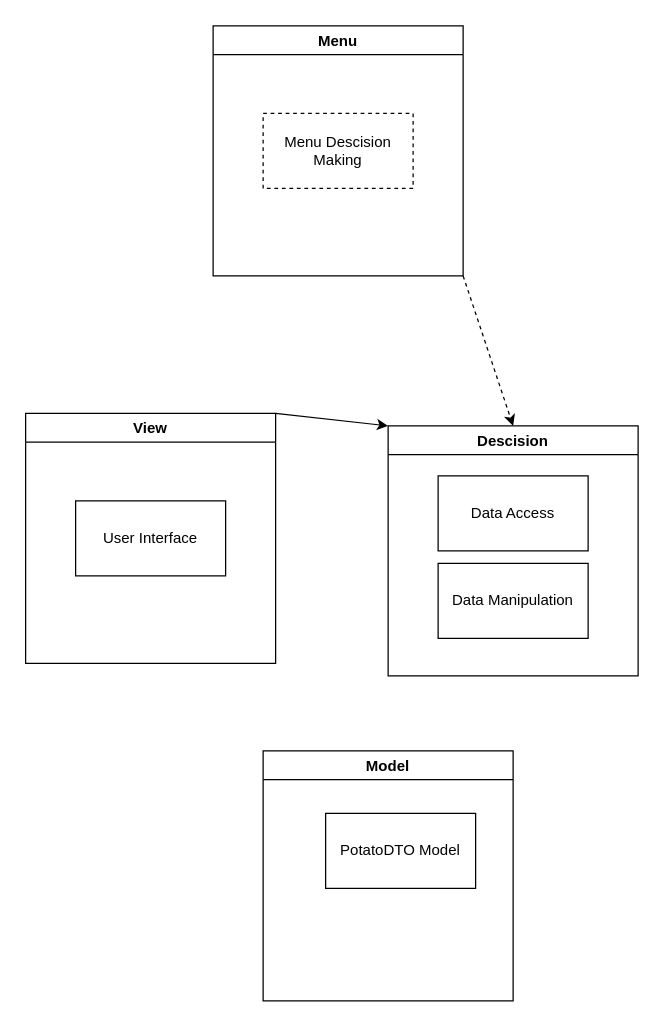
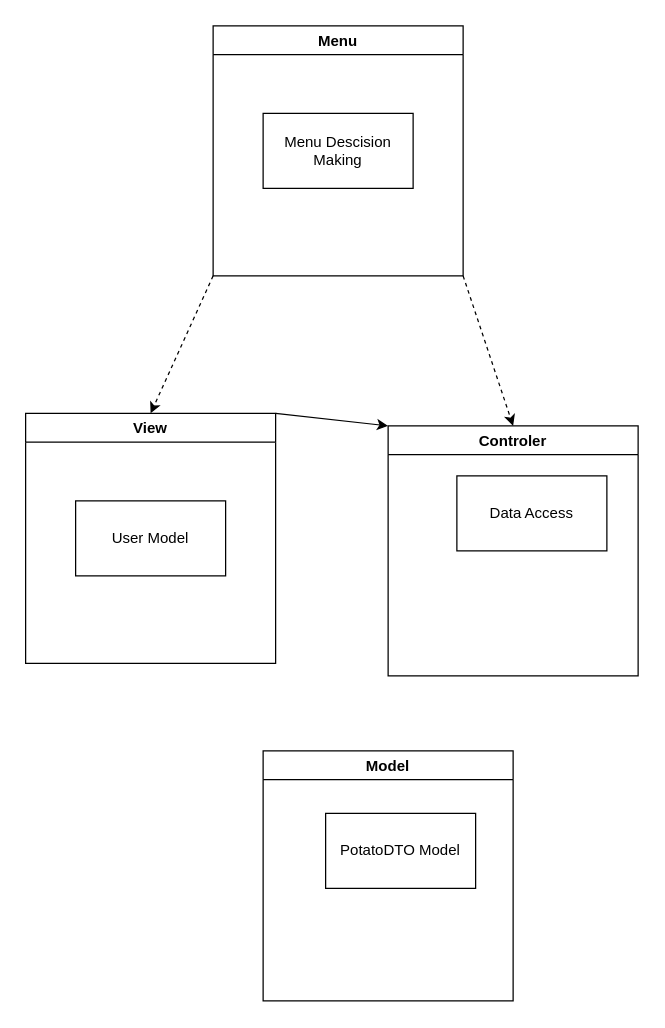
node "Menu Descision Making": style dashed -> solid
edge "Menu" -> "View": added
node "Descision": label "Descision" -> "Controler"
node "Data Access": moved (513, 513) -> (532, 513)
node "User Interface": label "User Interface" -> "User Model"
node "Data Manipulation": removed
